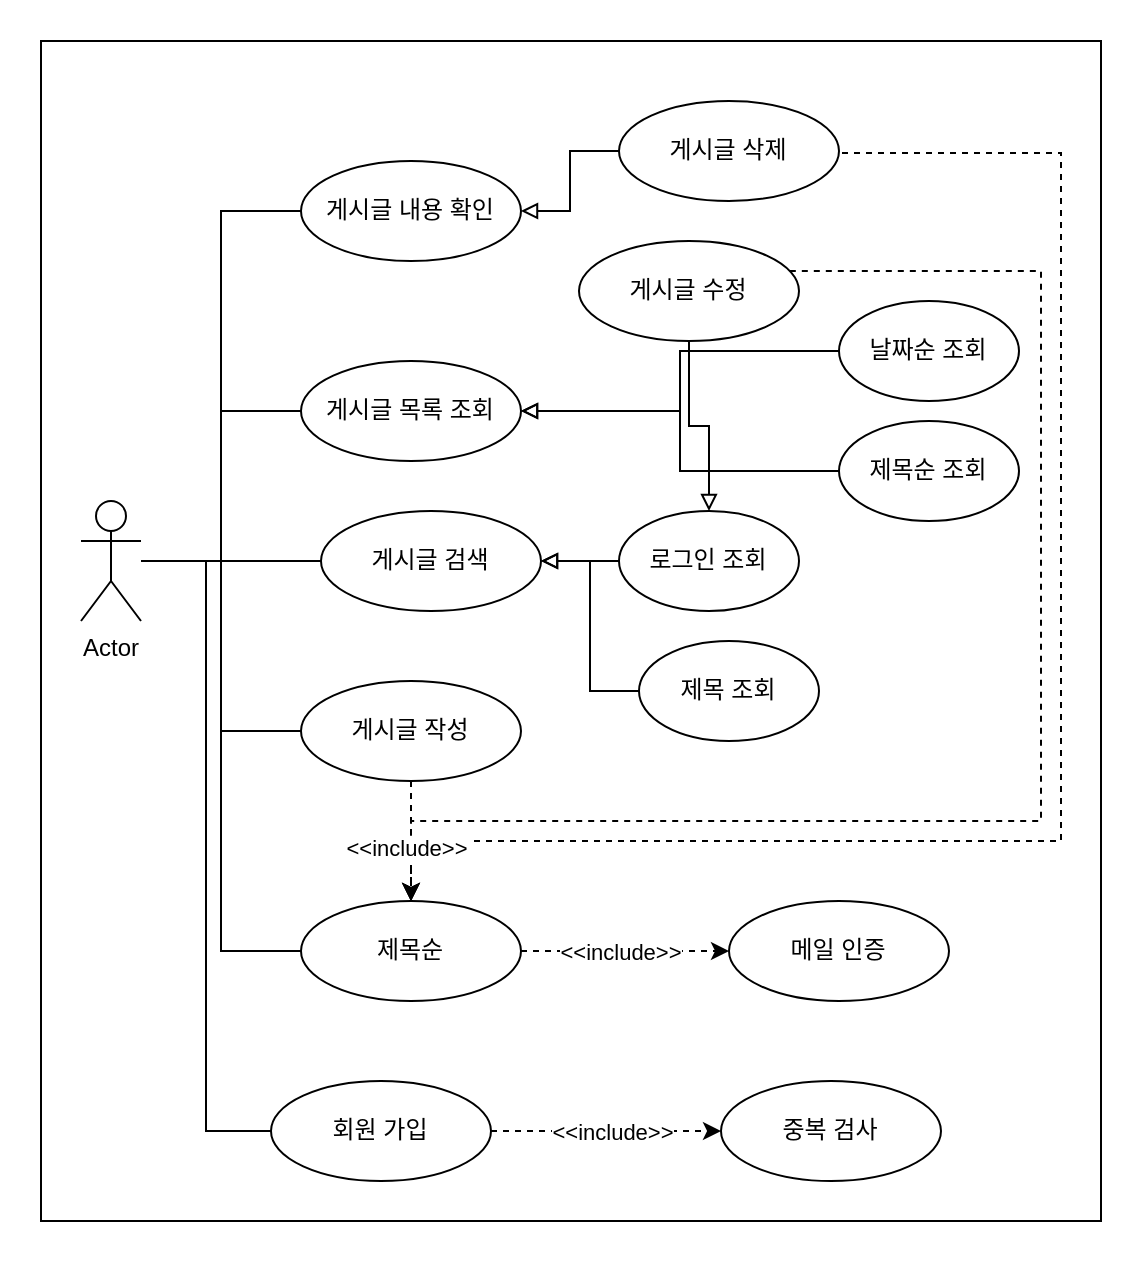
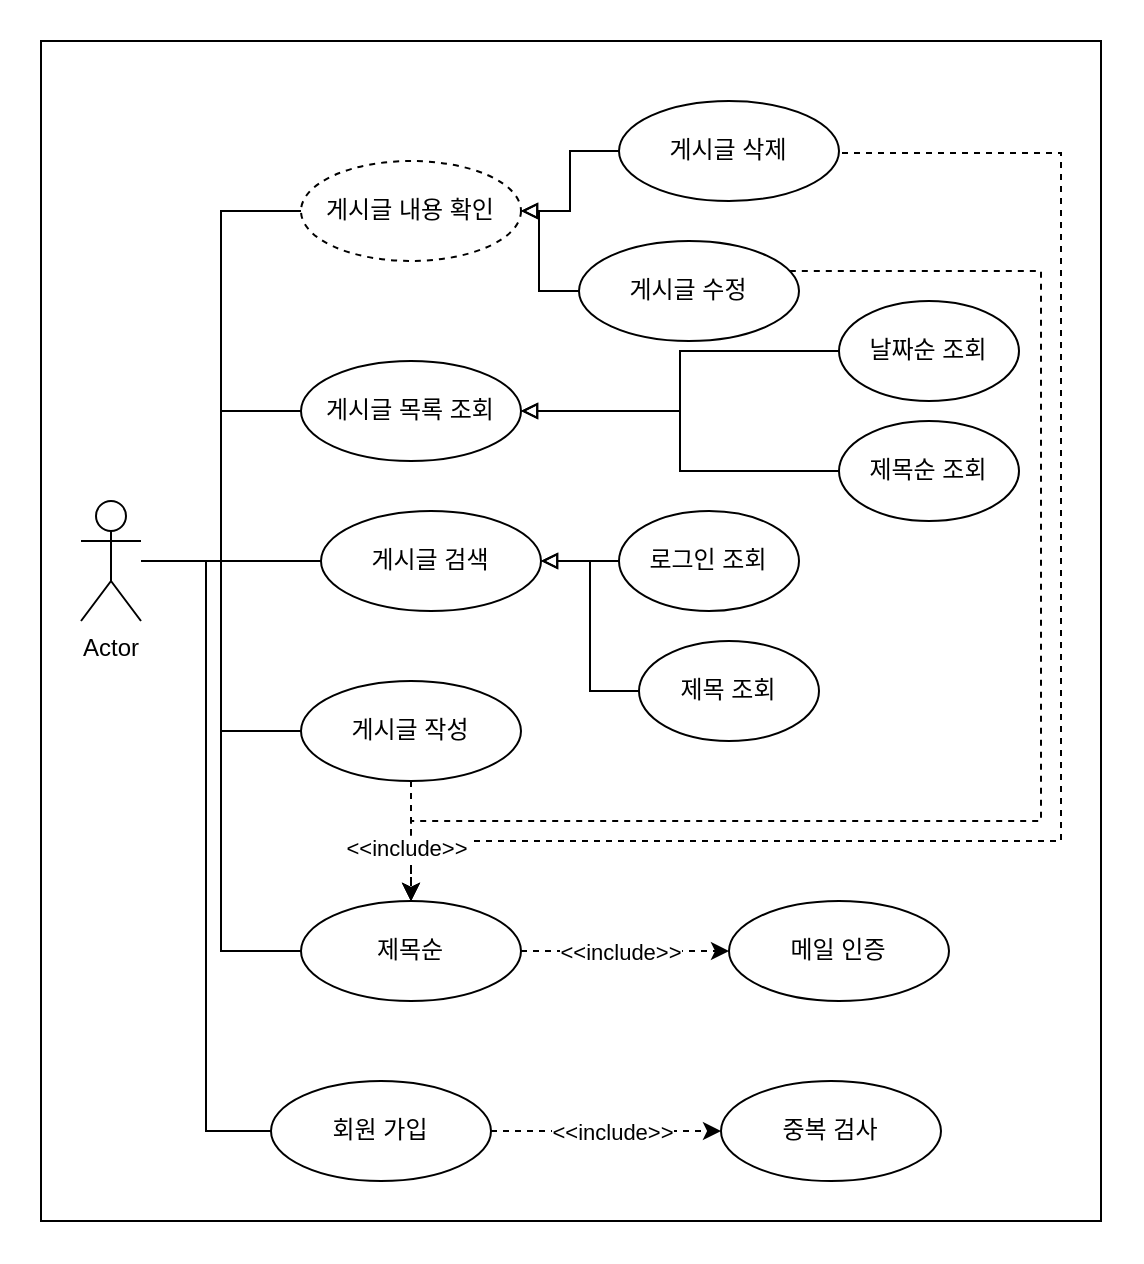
node "게시글 내용 확인": style solid -> dashed
edge "게시글 수정" -> "로그인 조회": now "게시글 수정" -> "게시글 내용 확인"
